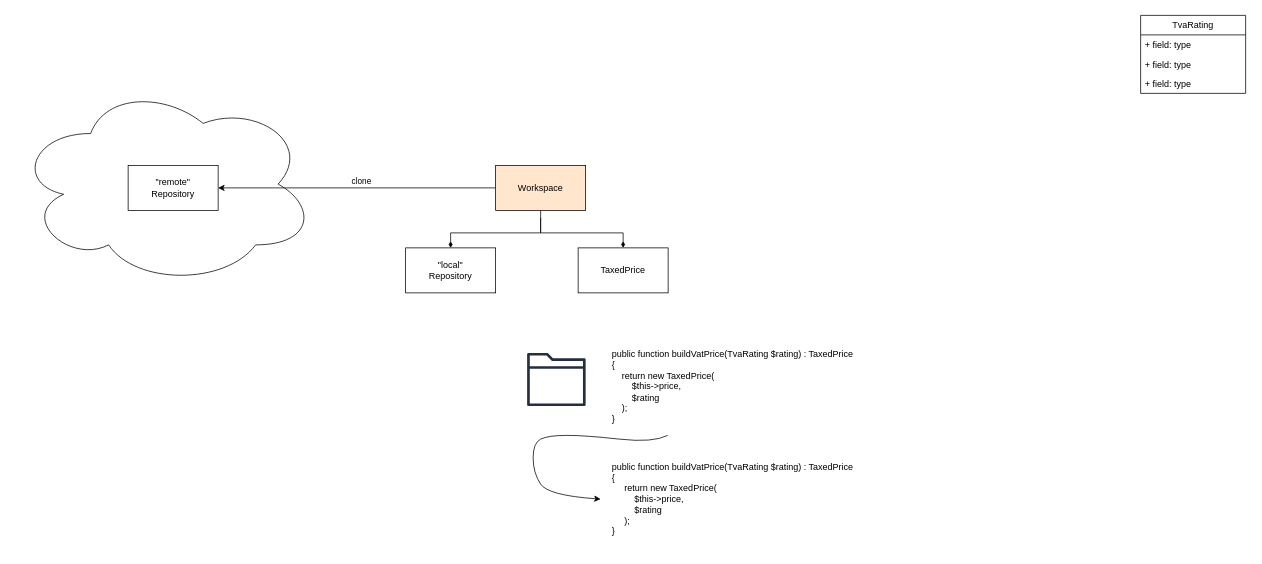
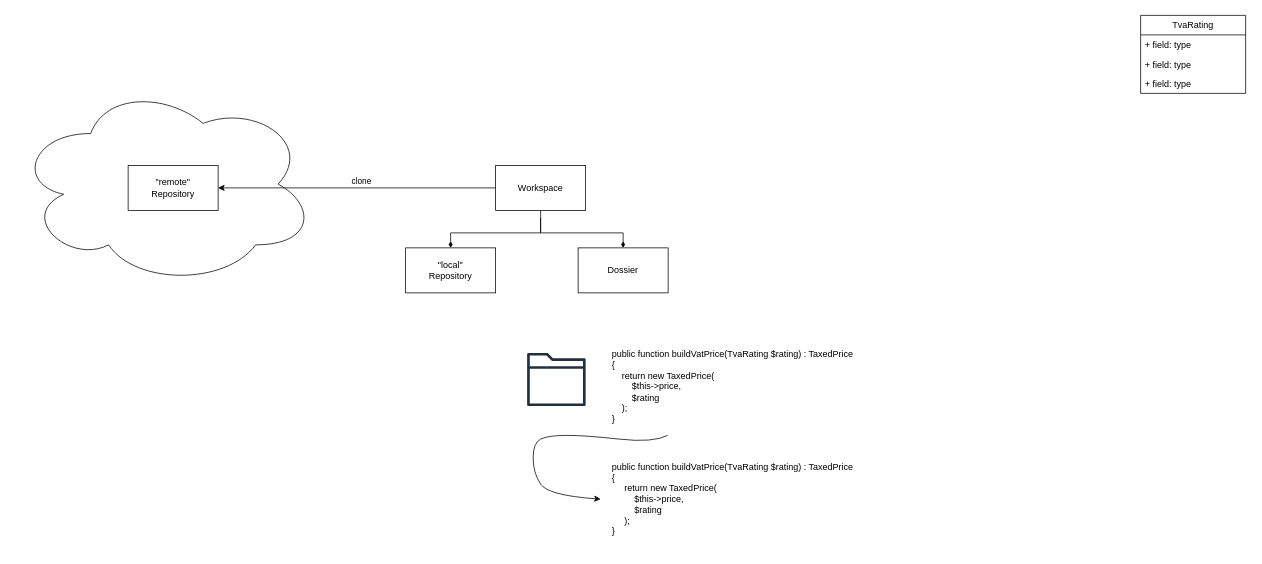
node "Workspace": fillcolor #ffe6cc -> #ffffff
node "TaxedPrice": label "TaxedPrice" -> "Dossier"
